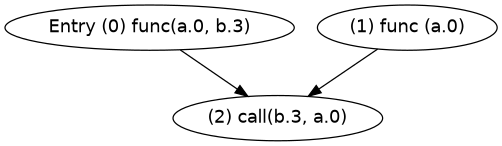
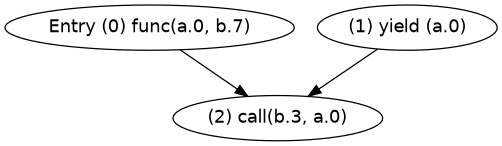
node "Entry (0) func(a.0, b.3)": label "Entry (0) func(a.0, b.3)" -> "Entry (0) func(a.0, b.7)"
node "(1) func (a.0)": label "(1) func (a.0)" -> "(1) yield (a.0)"
